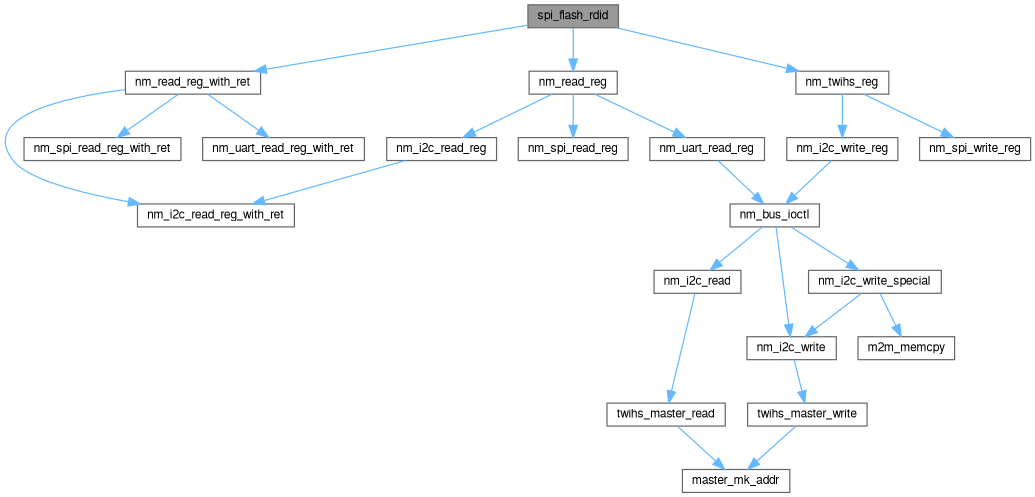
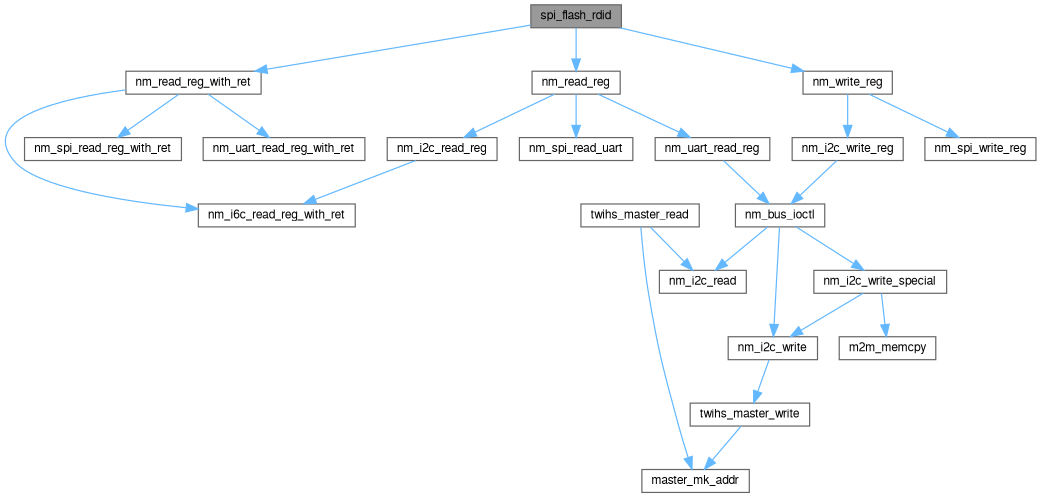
node "nm_twihs_reg": label "nm_twihs_reg" -> "nm_write_reg"
node "nm_spi_read_reg": label "nm_spi_read_reg" -> "nm_spi_read_uart"
node "nm_i2c_read_reg_with_ret": label "nm_i2c_read_reg_with_ret" -> "nm_i6c_read_reg_with_ret"
edge "nm_i2c_read" -> "twihs_master_read": reversed
